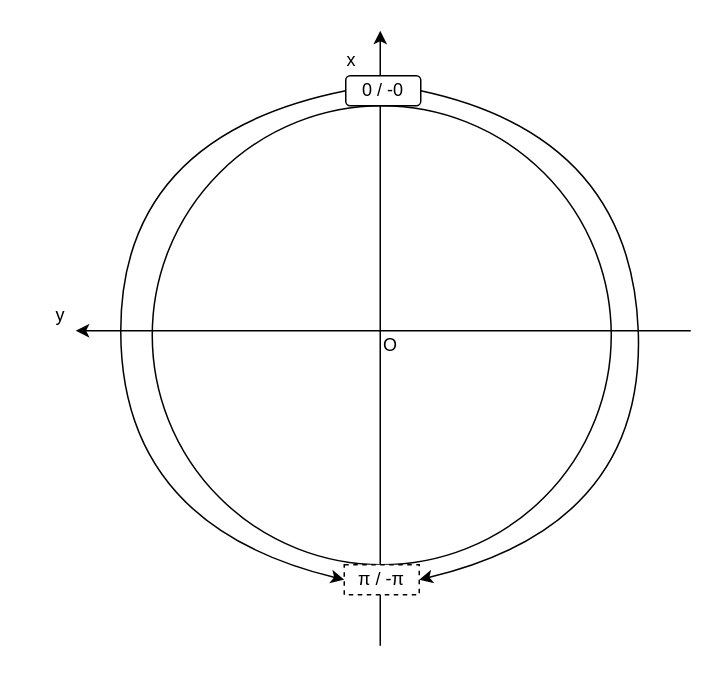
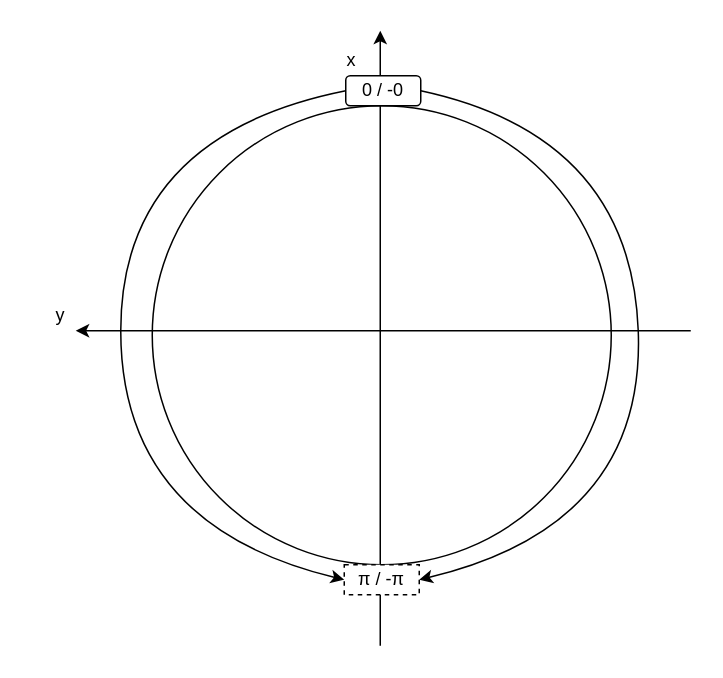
node "O": removed
